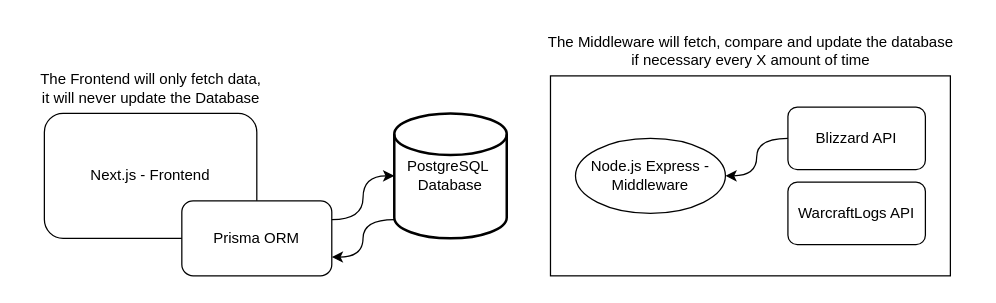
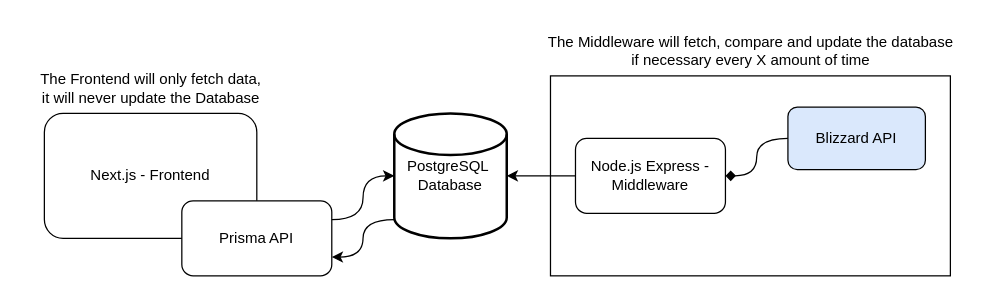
node "Blizzard API": fillcolor #ffffff -> #dae8fc
edge "Node.js Express - Middleware" -> "PostgreSQL Database": added
node "Node.js Express - Middleware": shape ellipse -> rounded rectangle
edge "Blizzard API" -> "Node.js Express - Middleware": arrowhead classic -> diamond
node "WarcraftLogs API": removed
node "Prisma ORM": label "Prisma ORM" -> "Prisma API"
